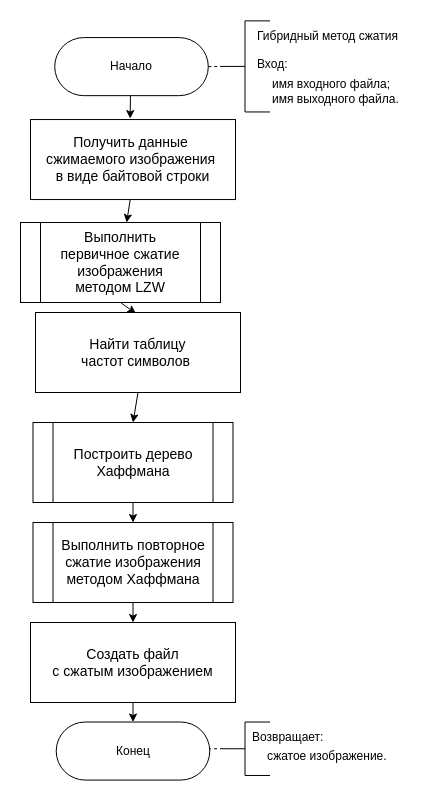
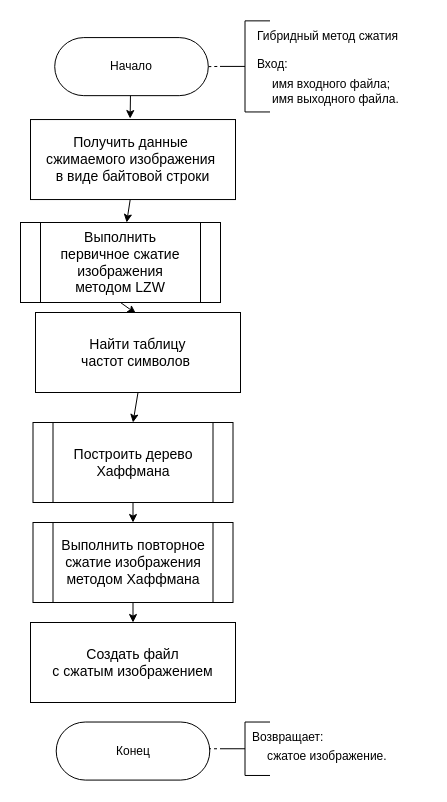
edge "Создать файлс сжатым изображением" -> "Конец": removed
